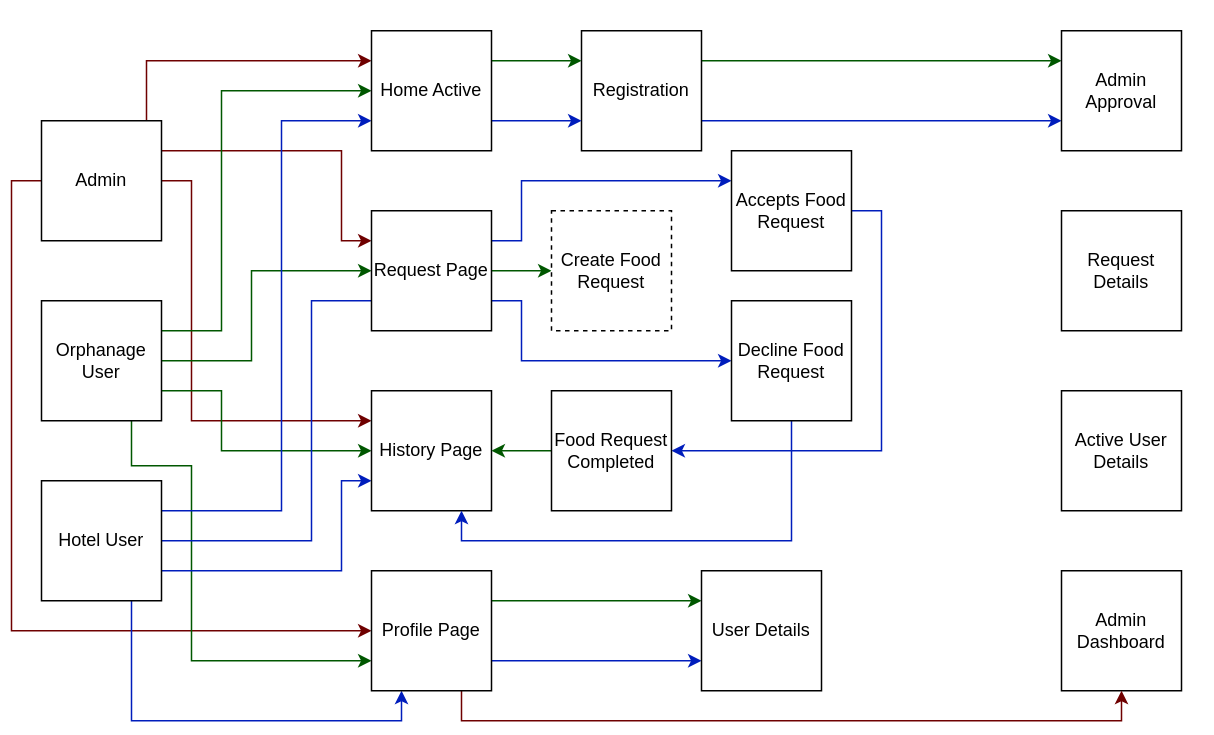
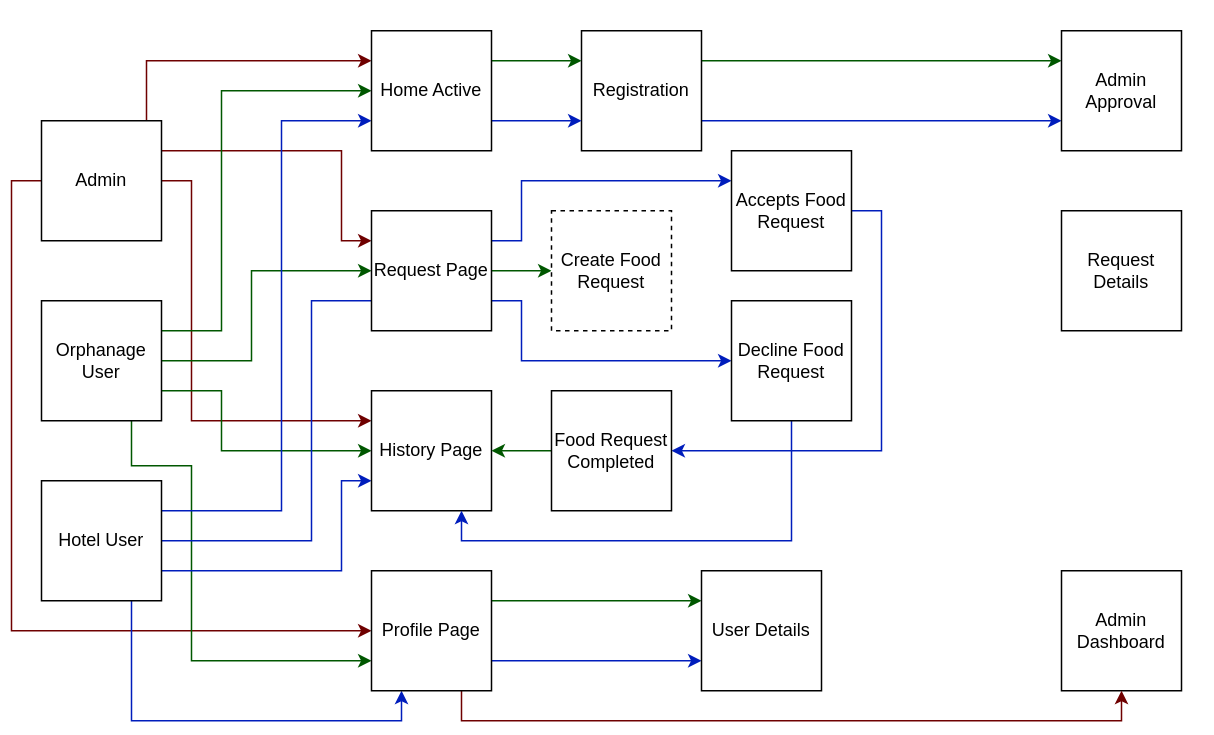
node "Active User Details": removed
